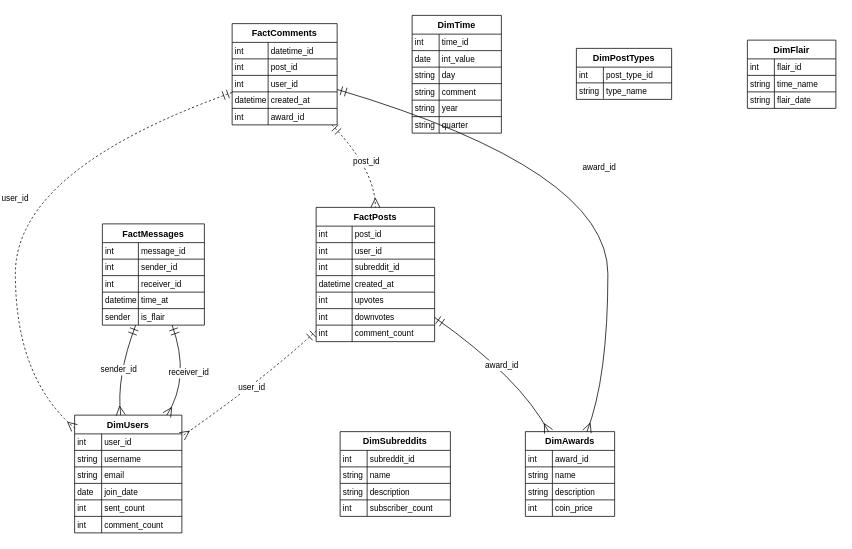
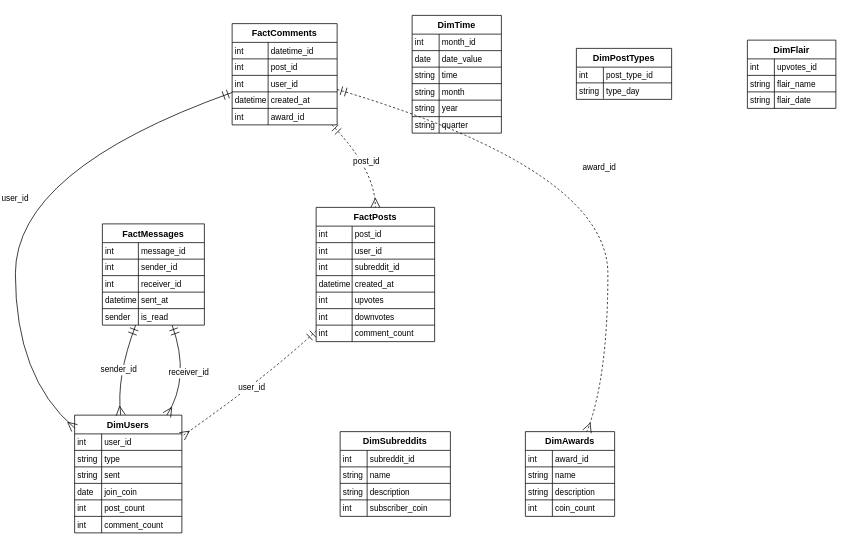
node "time_id": label "time_id" -> "month_id"
node "int_value": label "int_value" -> "date_value"
node "flair_id": label "flair_id" -> "upvotes_id"
node "day": label "day" -> "time"
node "time_name": label "time_name" -> "flair_name"
node "type_name": label "type_name" -> "type_day"
node "comment": label "comment" -> "month"
edge "FactComments" -- "DimUsers": style dashed -> solid
edge "FactComments" -- "DimAwards": style solid -> dashed
node "time_at": label "time_at" -> "sent_at"
node "is_flair": label "is_flair" -> "is_read"
edge "FactPosts" -- "DimAwards": removed, label "award_id"
node "username": label "username" -> "type"
node "email": label "email" -> "sent"
node "join_date": label "join_date" -> "join_coin"
node "sent_count": label "sent_count" -> "post_count"
node "subscriber_count": label "subscriber_count" -> "subscriber_coin"
node "coin_price": label "coin_price" -> "coin_count"
